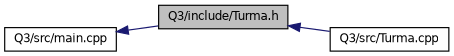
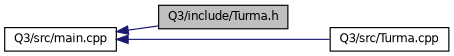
edge "Q3/src/Turma.cpp" -> "Q3/include/Turma.h": now "Q3/src/Turma.cpp" -> "Q3/src/main.cpp"
